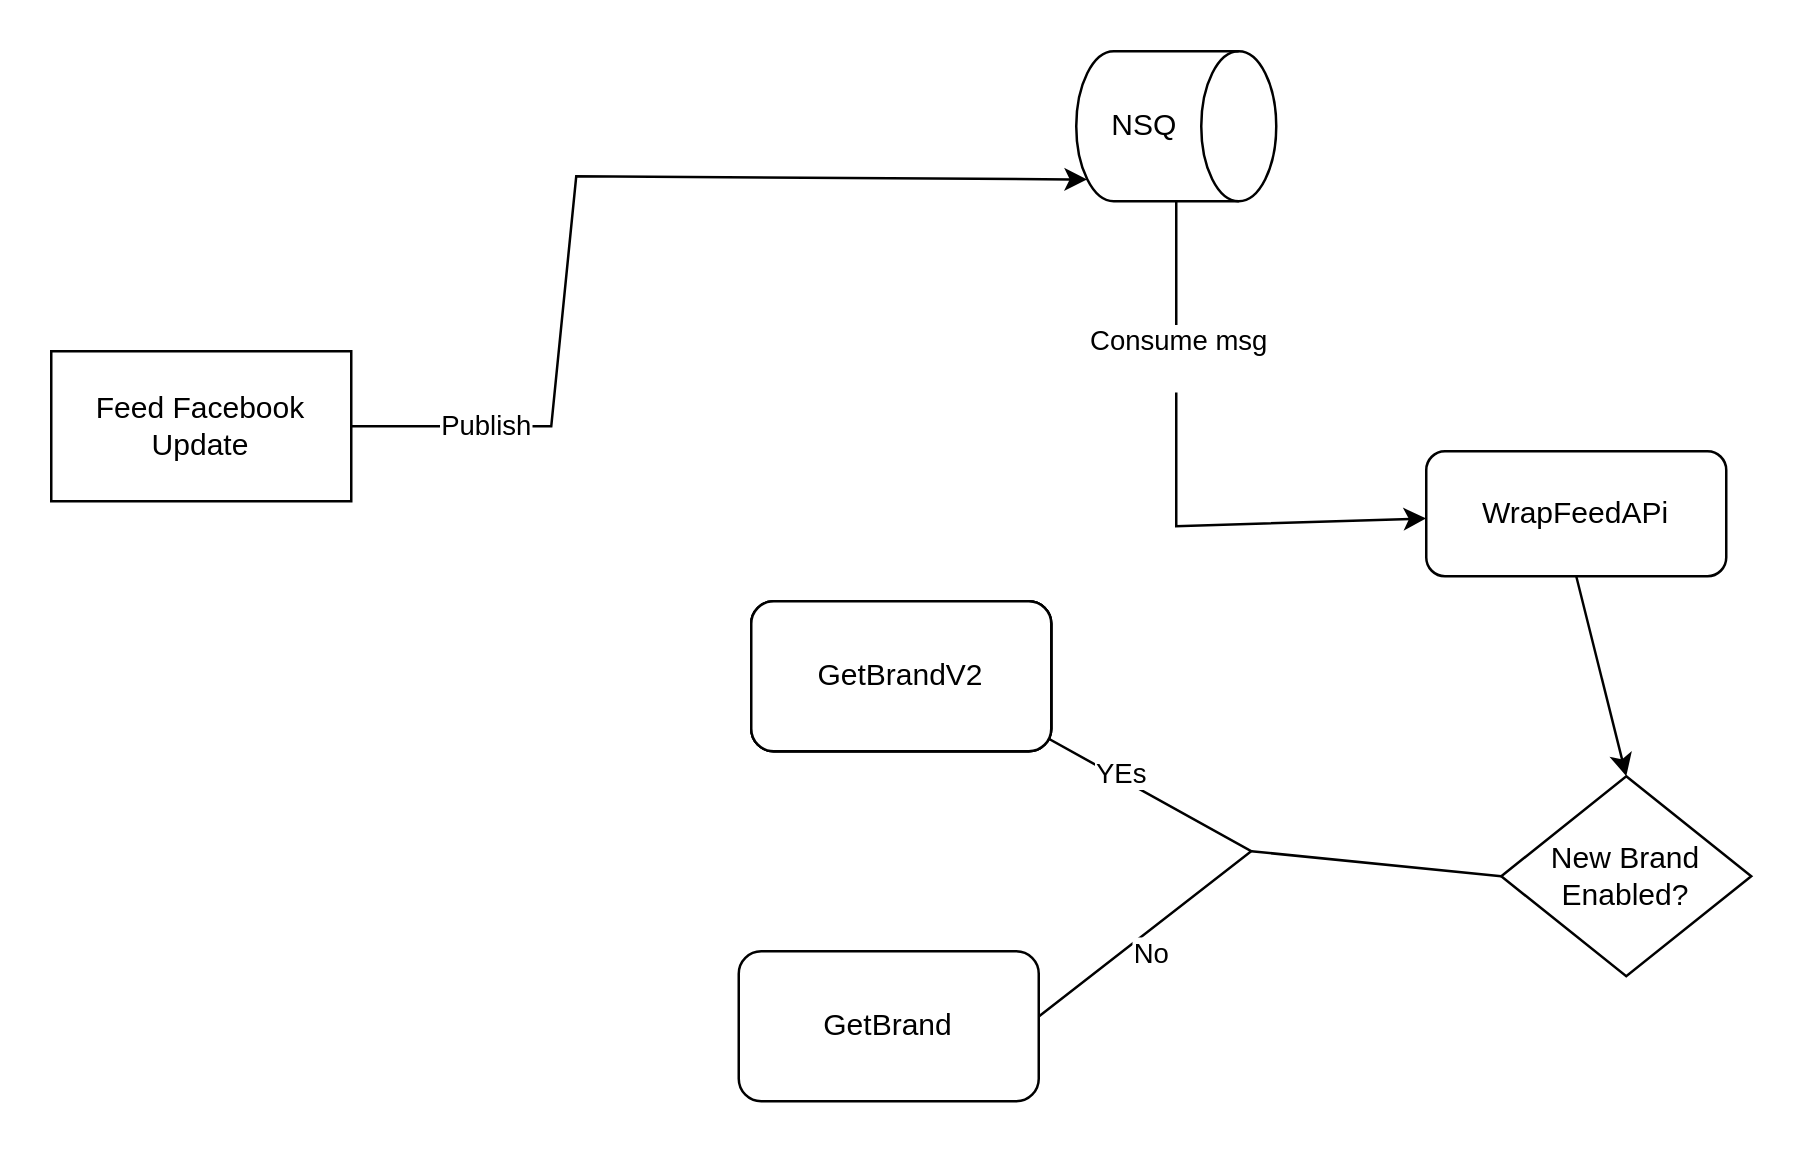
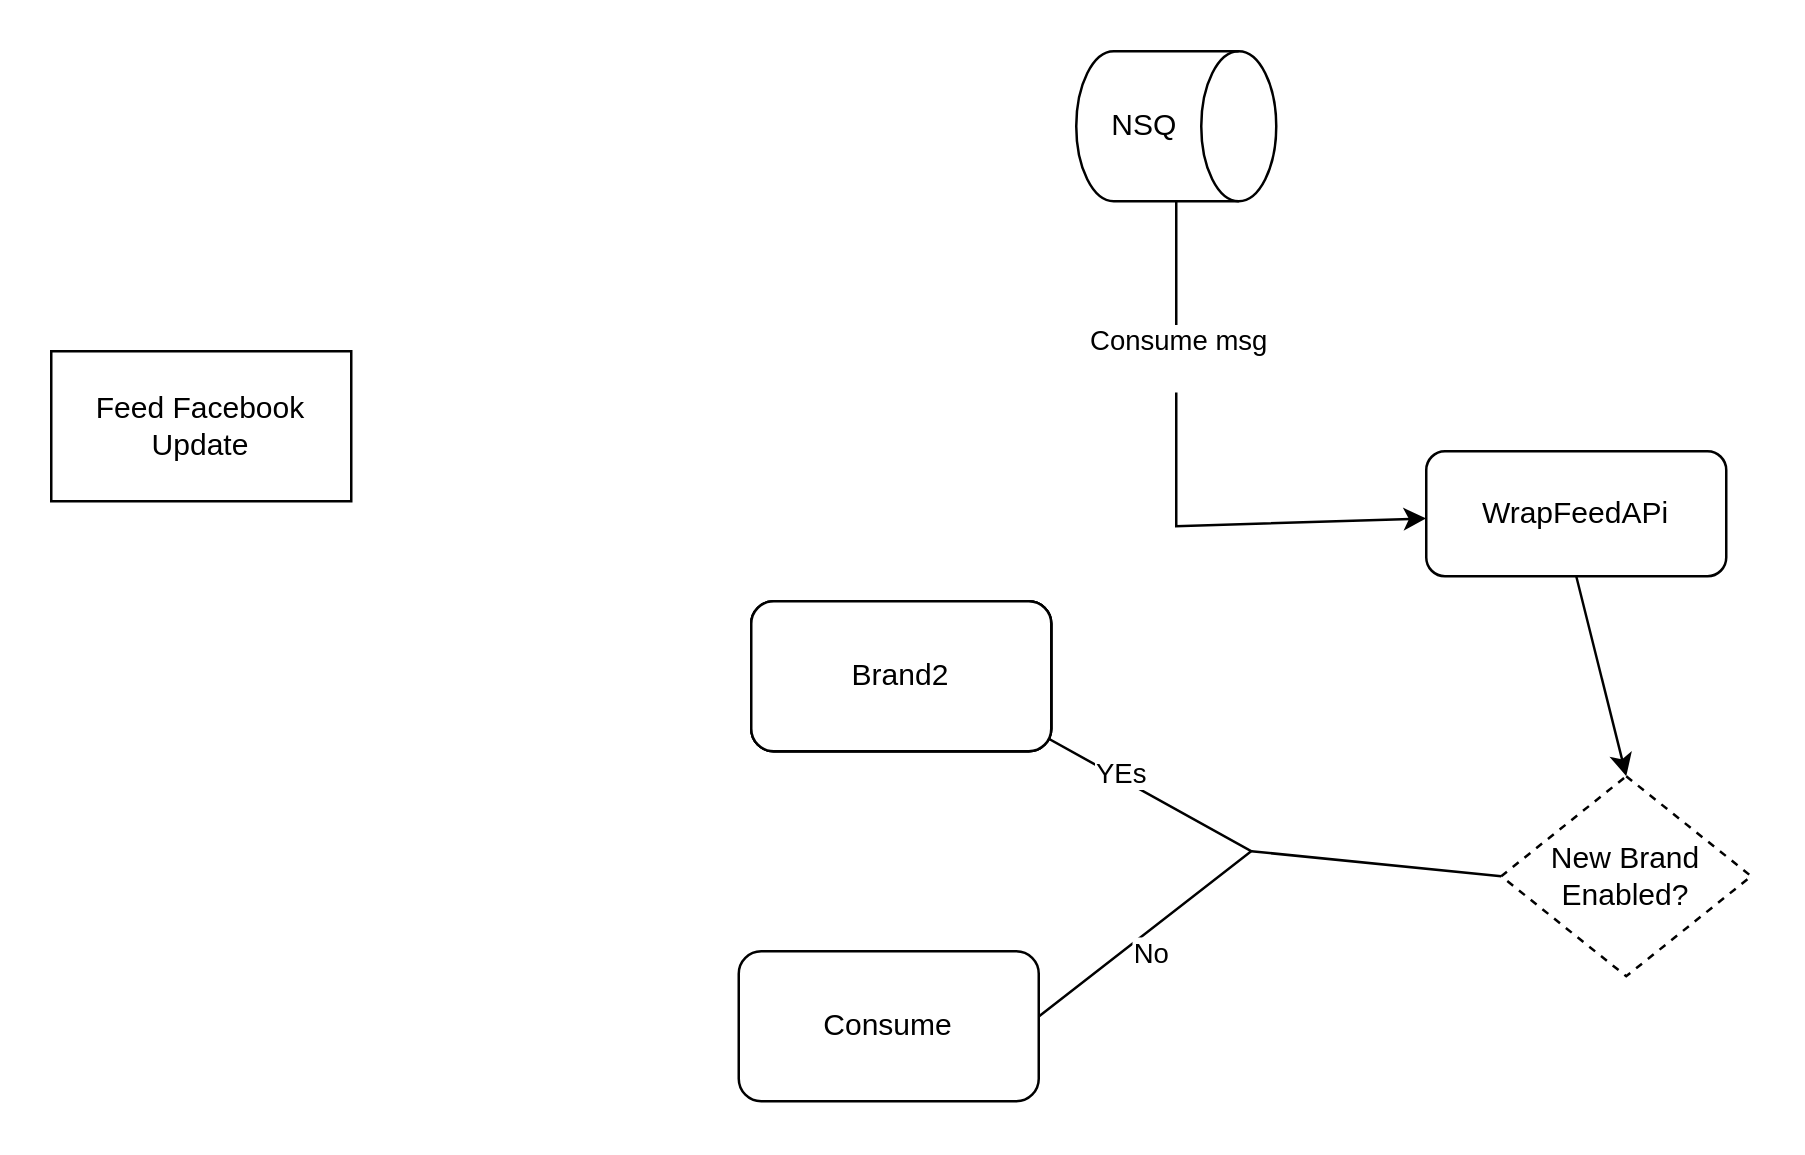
edge "Feed Facebook Update" -> "NSQ": removed, label "Publish"
node "GetBrandV2": label "GetBrandV2" -> "Brand2"
node "New Brand Enabled?": style solid -> dashed
node "GetBrand": label "GetBrand" -> "Consume"
